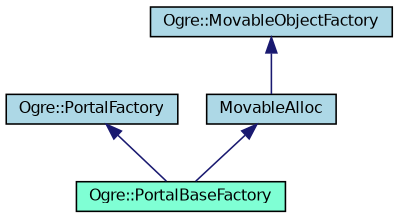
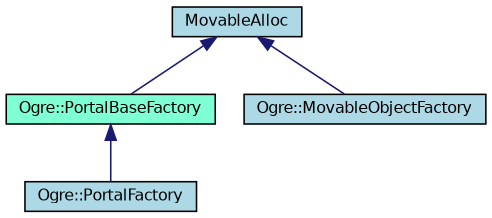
edge "MovableAlloc" -> "Ogre::MovableObjectFactory": reversed
edge "Ogre::PortalBaseFactory" -> "Ogre::PortalFactory": reversed
